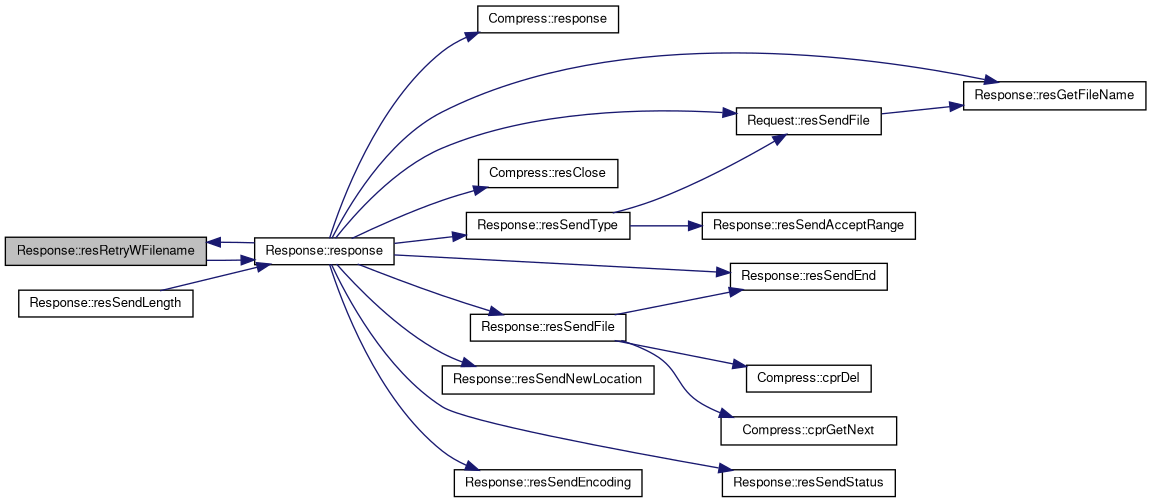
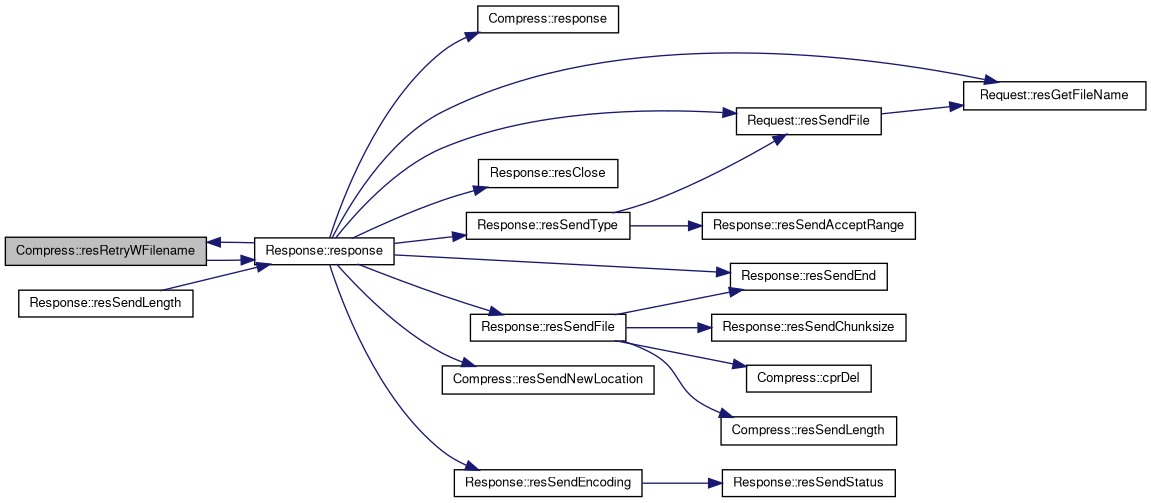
node "Response::resGetFileName": label "Response::resGetFileName" -> "Request::resGetFileName"
node "Compress::resClose": label "Compress::resClose" -> "Response::resClose"
node "Response::resRetryWFilename": label "Response::resRetryWFilename" -> "Compress::resRetryWFilename"
node "Response::resSendChunksize": added
node "Response::resSendNewLocation": label "Response::resSendNewLocation" -> "Compress::resSendNewLocation"
edge "Response::response" -> "Response::resSendStatus": now "Response::resSendEncoding" -> "Response::resSendStatus"
node "Compress::cprGetNext": label "Compress::cprGetNext" -> "Compress::resSendLength"
